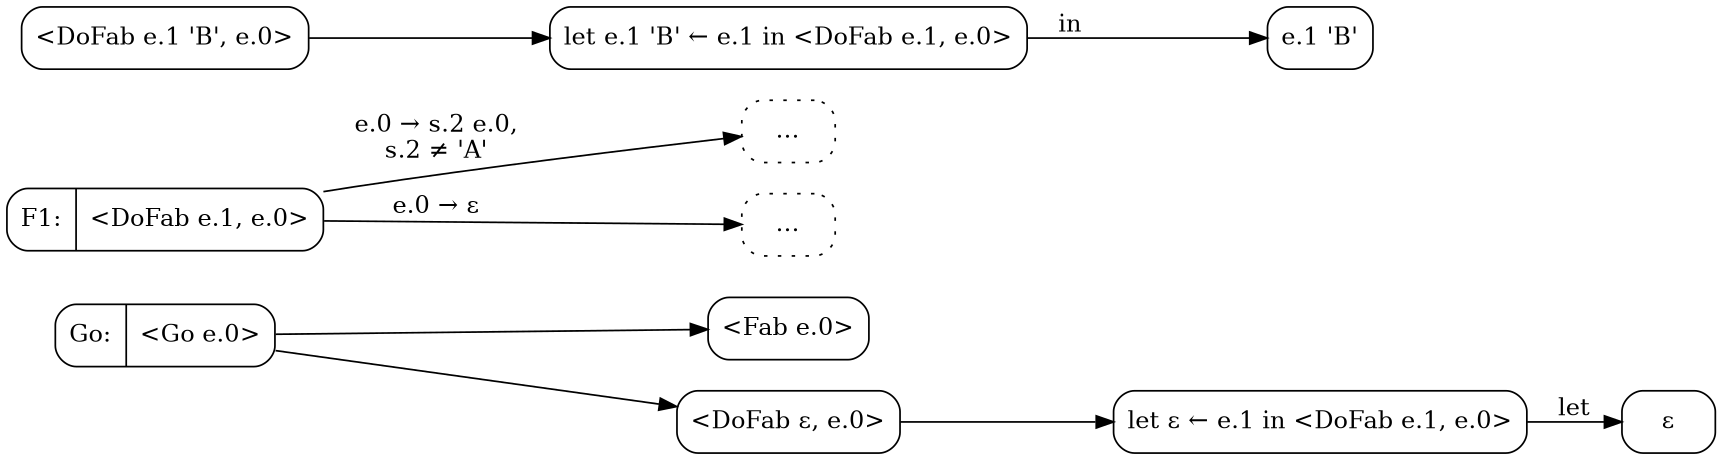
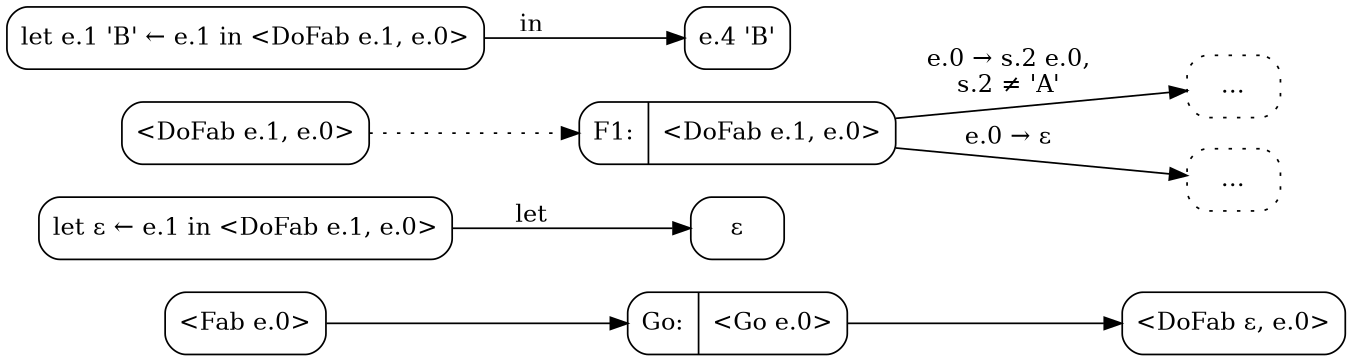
node "<DoFab e.1 'B', e.0>": removed
node "e.1 'B'": label "e.1 'B'" -> "e.4 'B'"
node "<DoFab e.1, e.0>": added
edge "Go:" -> "<Fab e.0>": reversed
edge "<DoFab ε, e.0>" -> "let ε ← e.1 in <DoFab e.1, e.0>": removed
